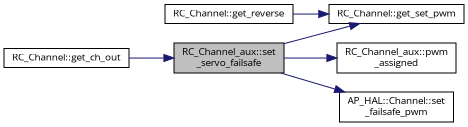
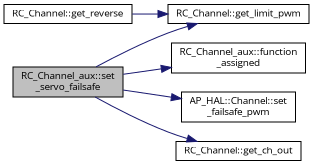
node "RC_Channel::get_set_pwm": label "RC_Channel::get_set_pwm" -> "RC_Channel::get_limit_pwm"
edge "RC_Channel::get_ch_out" -> "RC_Channel_aux::set _servo_failsafe": reversed
node "RC_Channel_aux::pwm _assigned": label "RC_Channel_aux::pwm _assigned" -> "RC_Channel_aux::function _assigned"
